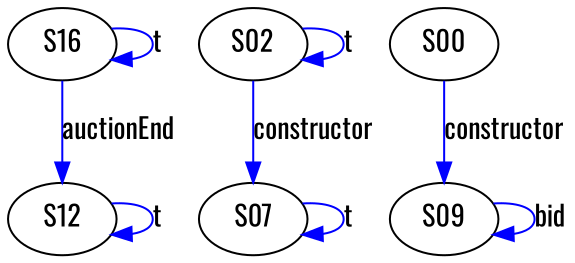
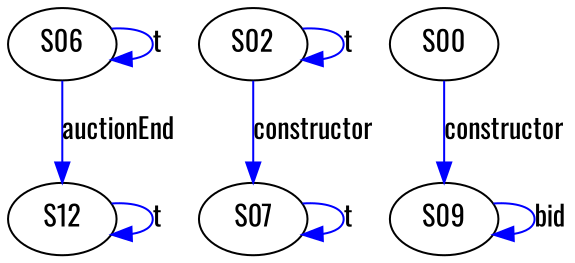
node "S16": label "S16" -> "S06"
